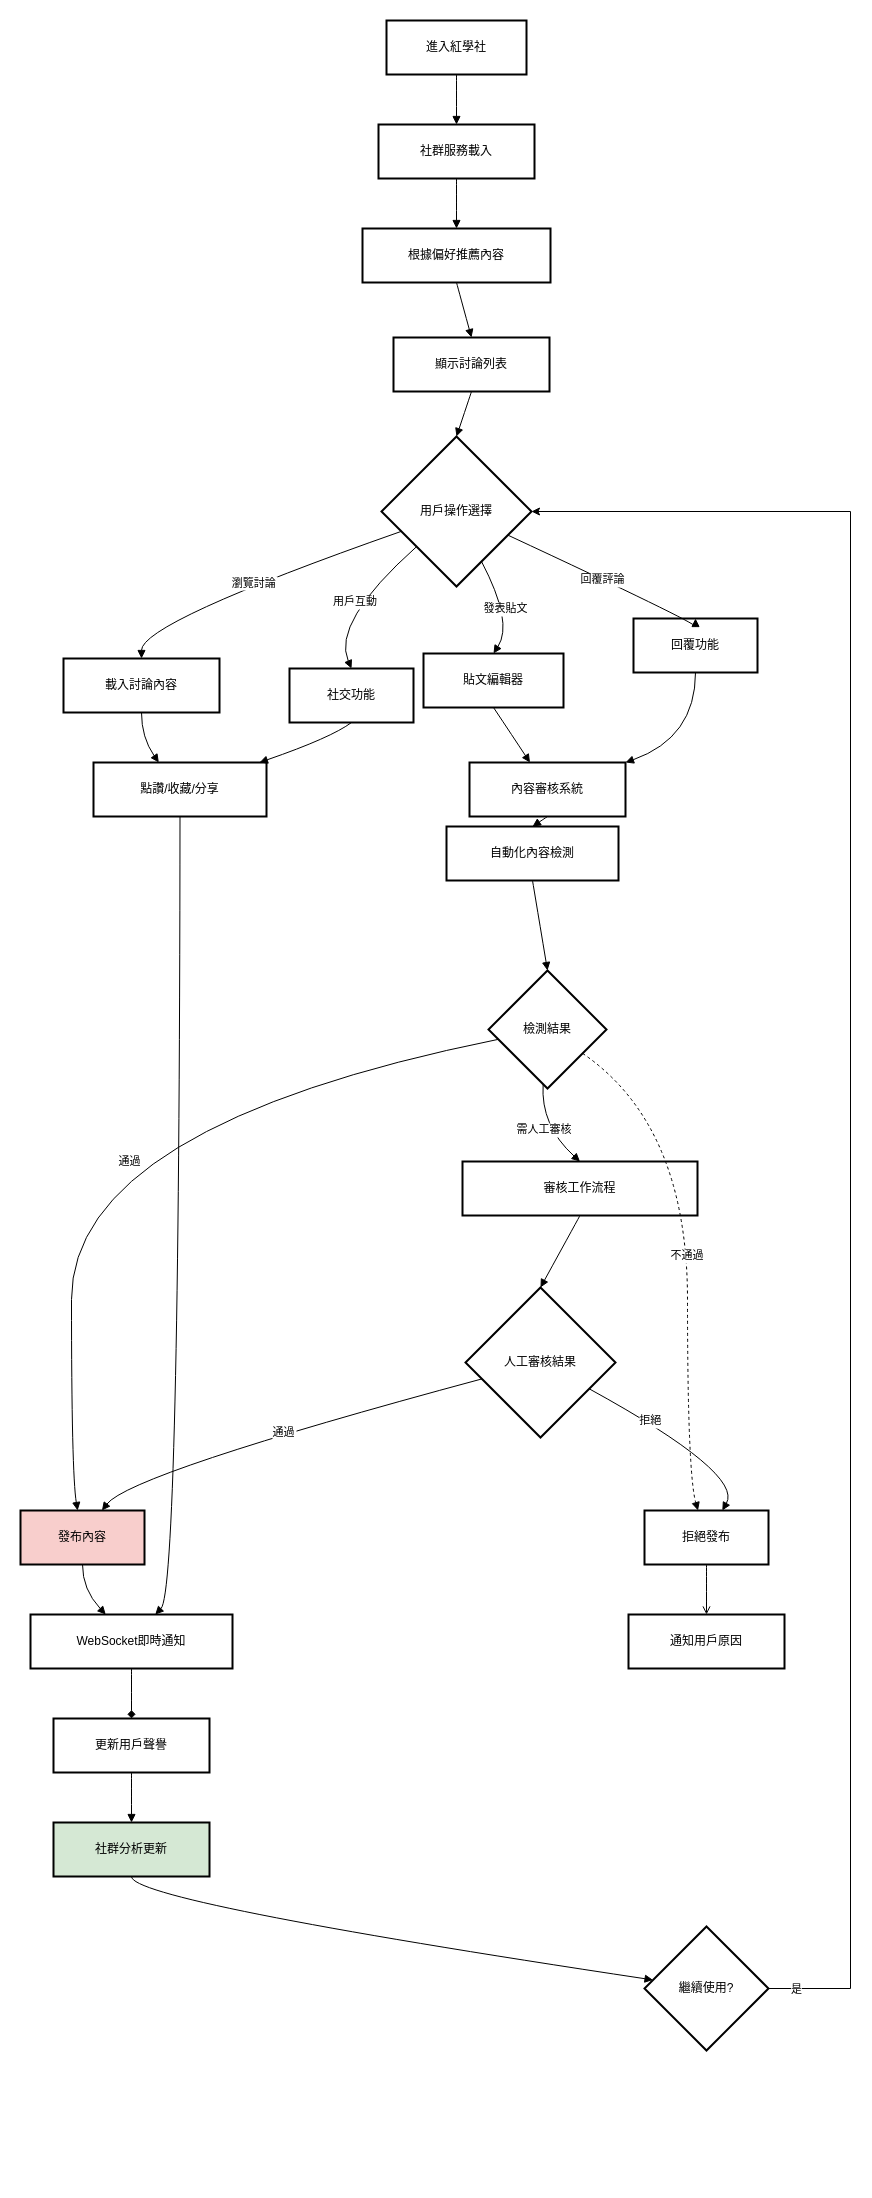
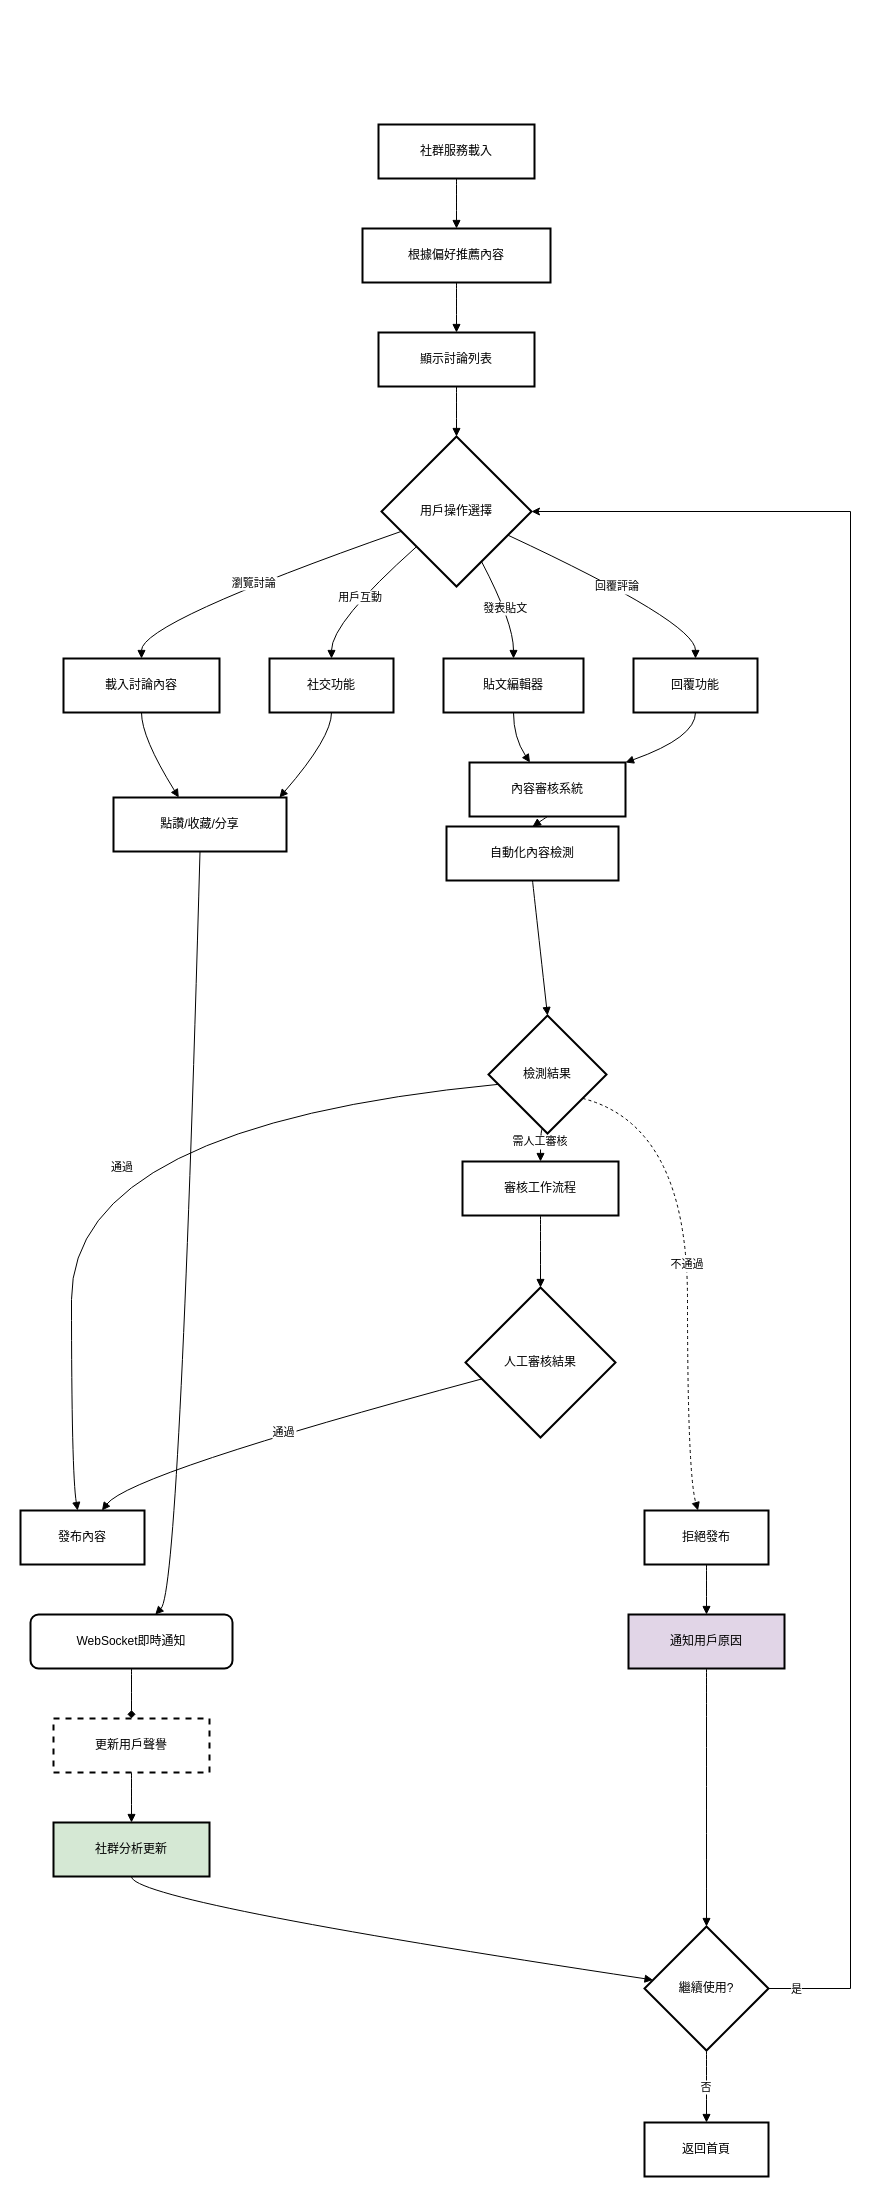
node "進入紅學社": removed
edge "進入紅學社" -> "社群服務載入": removed
node "顯示討論列表": moved (472, 365) -> (457, 360)
node "回覆功能": moved (696, 646) -> (696, 686)
node "貼文編輯器": moved (494, 681) -> (514, 686)
node "社交功能": moved (352, 696) -> (332, 686)
node "點讚/收藏/分享": moved (180, 790) -> (200, 825)
node "檢測結果": moved (548, 1030) -> (548, 1075)
node "審核工作流程": size 235x54 -> 156x54
edge "人工審核結果" -> "拒絕發布": removed, label "拒絕"
node "發布內容": fillcolor #f8cecc -> #ffffff
edge "發布內容" -> "WebSocket即時通知": removed
edge "拒絕發布" -> "通知用戶原因": arrowhead open -> block
node "WebSocket即時通知": shape rectangle -> rounded rectangle
node "通知用戶原因": fillcolor #ffffff -> #e1d5e7
node "更新用戶聲譽": style solid -> dashed
edge "通知用戶原因" -> "繼續使用?": added
edge "繼續使用?" -> "返回首頁": added, label "否"
node "返回首頁": added
